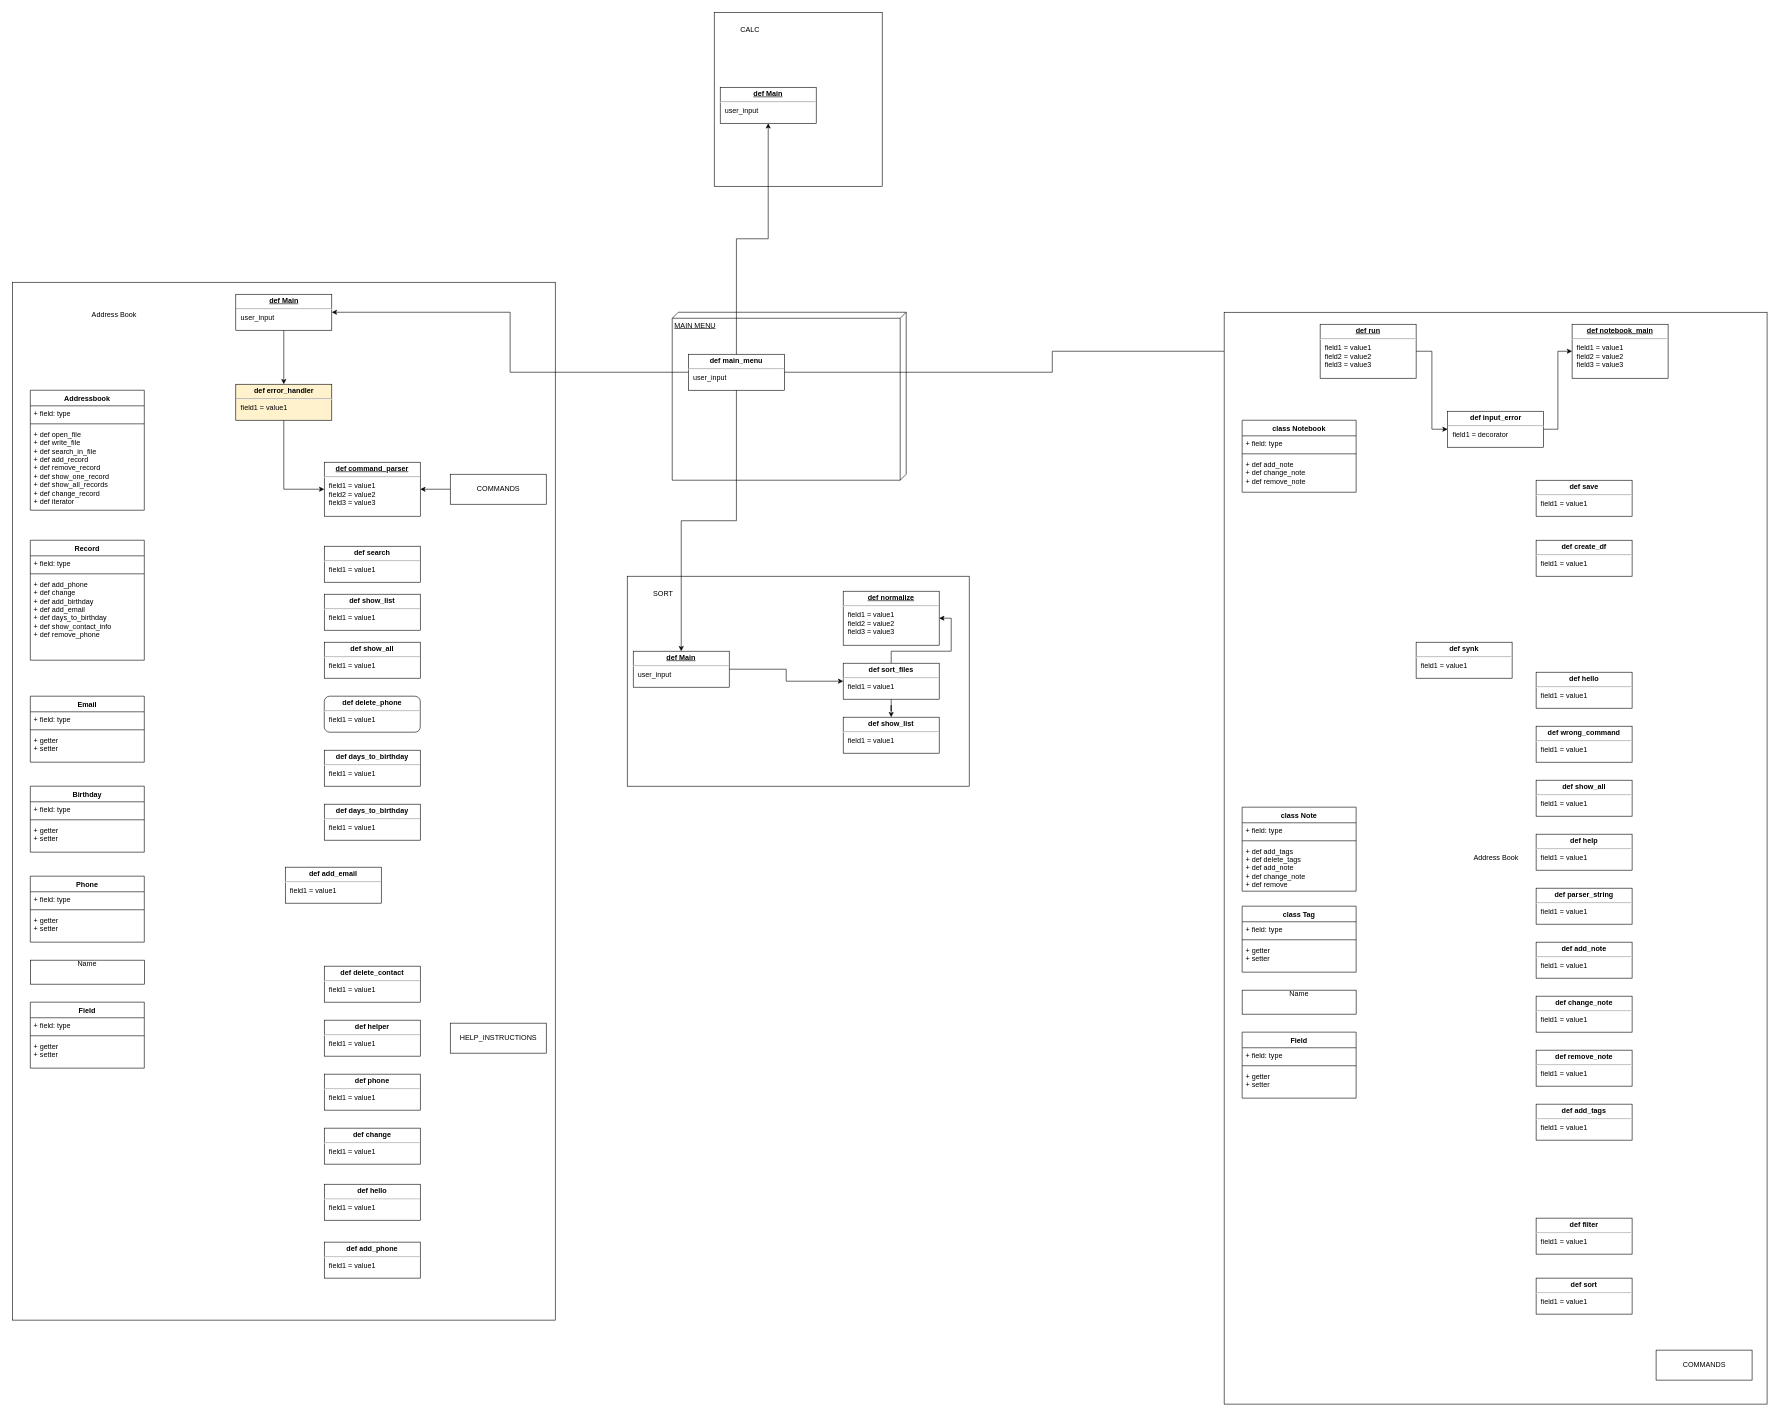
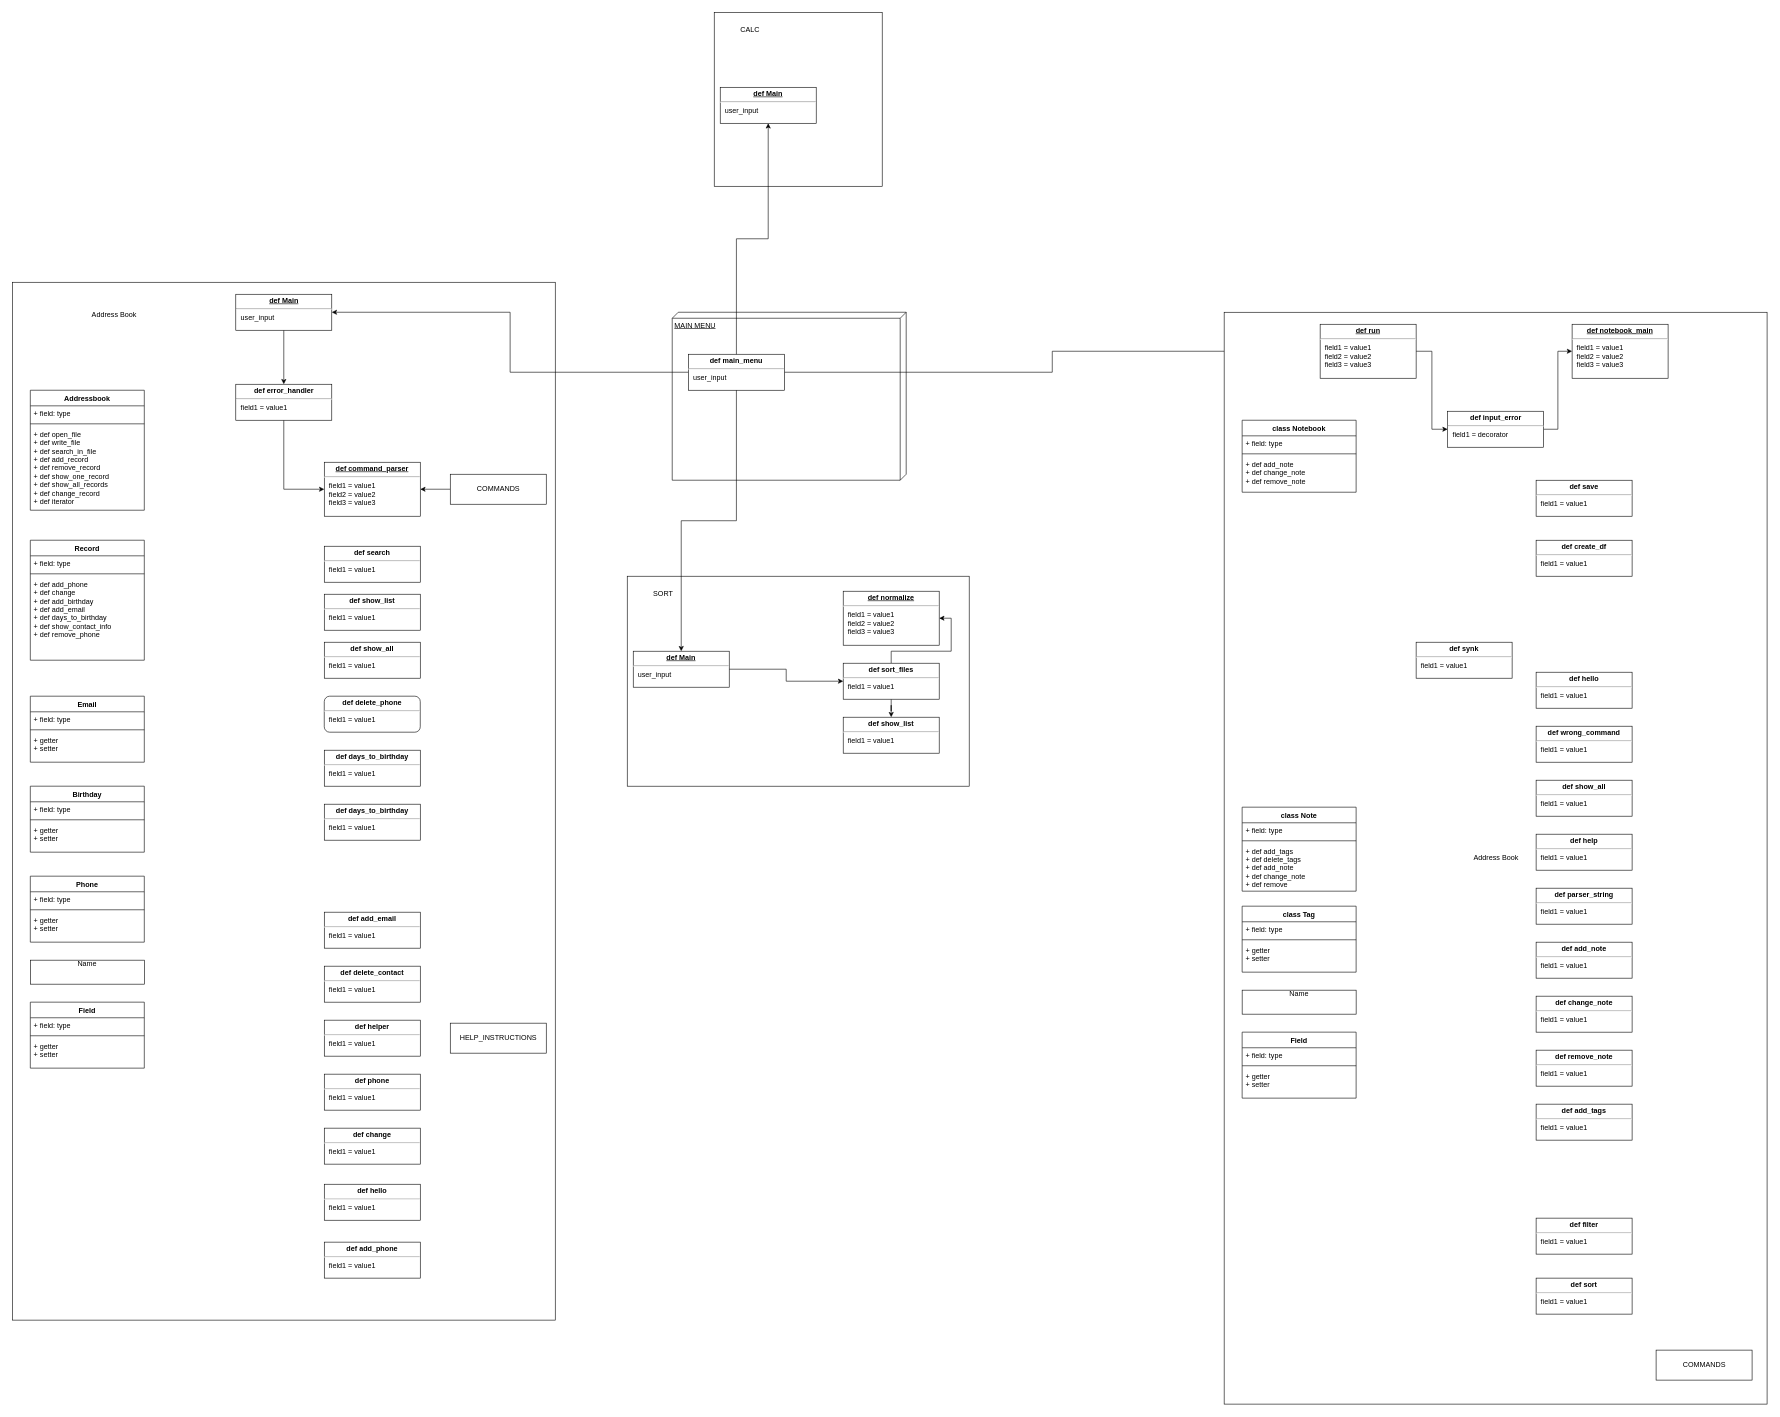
node "def error_handler field1 = value1": fillcolor #fff2cc -> #ffffff
node "def add_email field1 = value1": moved (333, 885) -> (372, 930)
